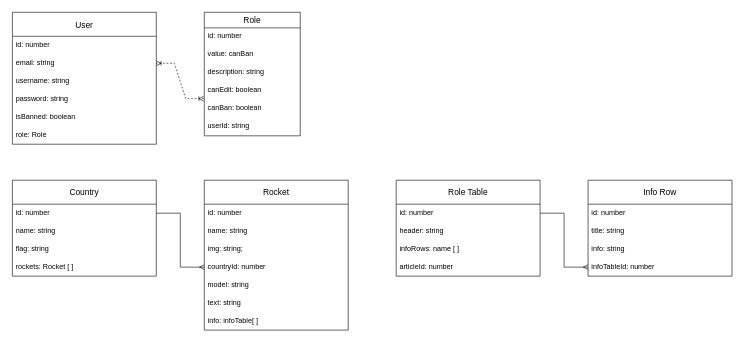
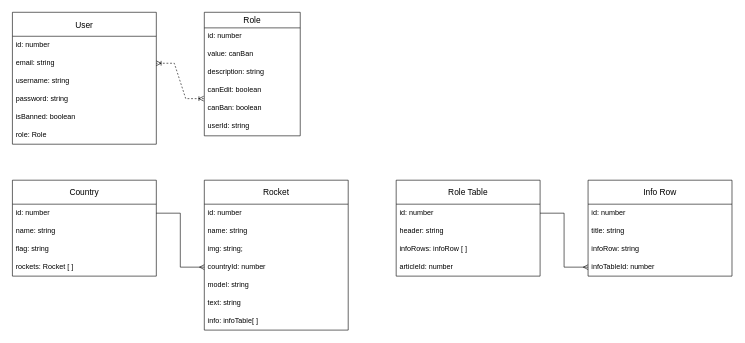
node "infoRows: name [ ]": label "infoRows: name [ ]" -> "infoRows: infoRow [ ]"
node "info: string": label "info: string" -> "infoRow: string"
